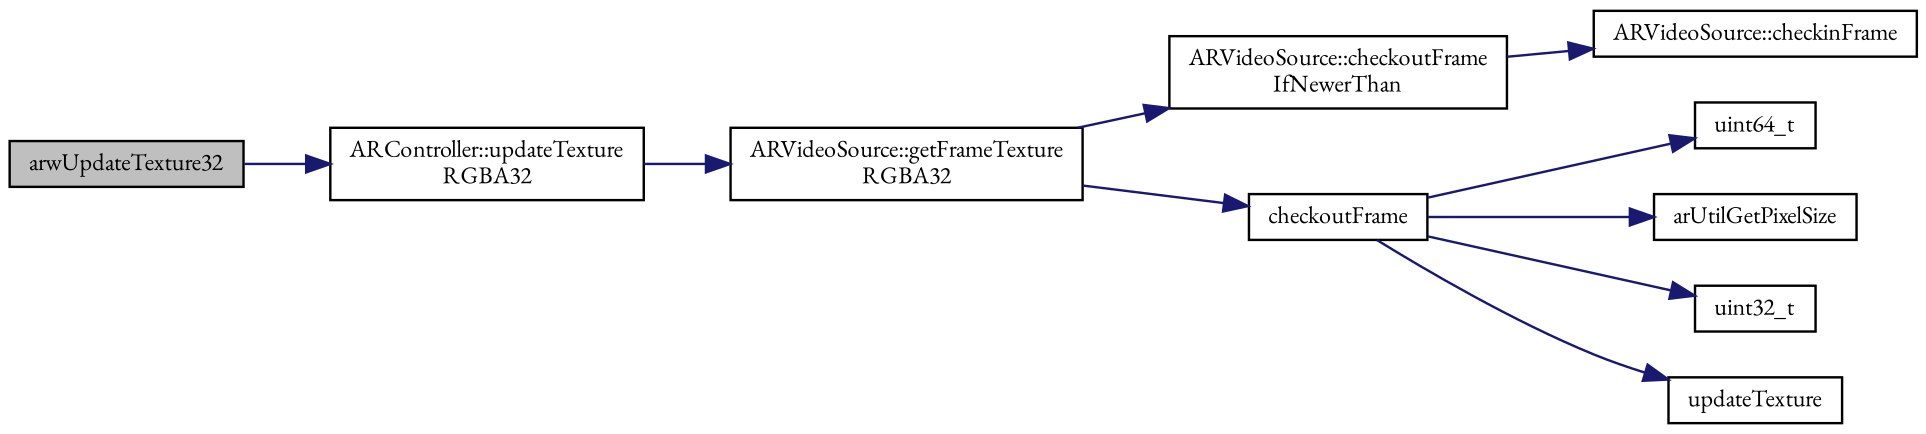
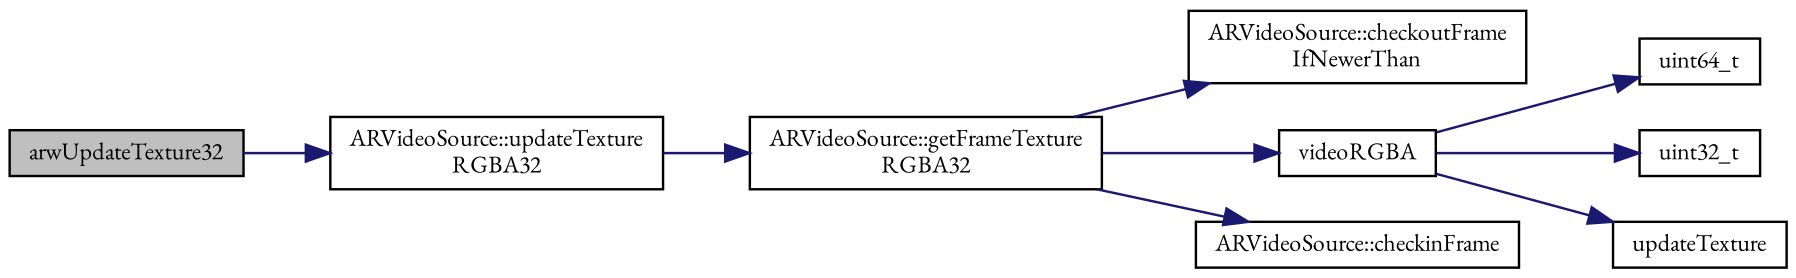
edge "ARVideoSource::checkoutFrame IfNewerThan" -> "ARVideoSource::checkinFrame": now "ARVideoSource::getFrameTexture RGBA32" -> "ARVideoSource::checkinFrame"
node "ARController::updateTexture RGBA32": label "ARController::updateTexture RGBA32" -> "ARVideoSource::updateTexture RGBA32"
node "checkoutFrame": label "checkoutFrame" -> "videoRGBA"
node "arUtilGetPixelSize": removed
